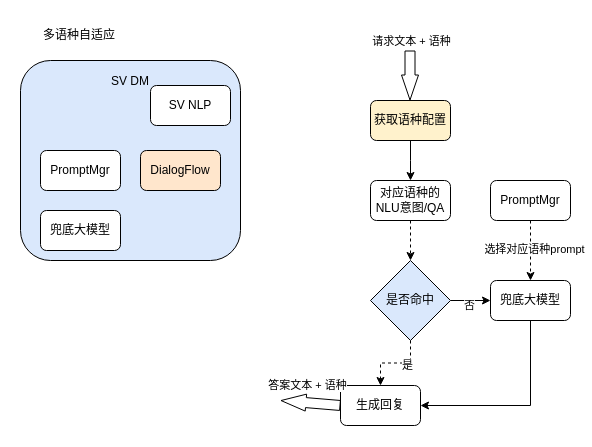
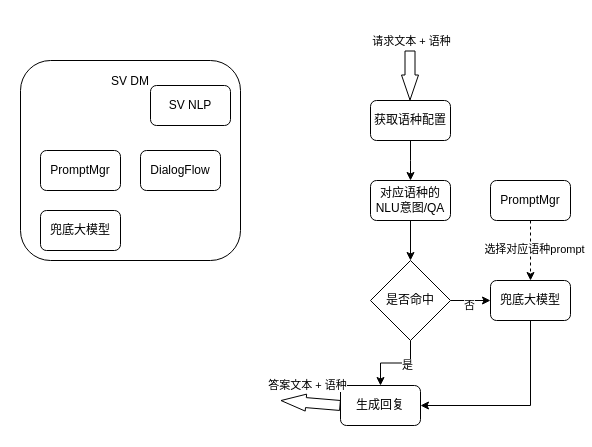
node "多语种自适应": removed
node "获取语种配置": fillcolor #fff2cc -> #ffffff
node "SV DM": fillcolor #dae8fc -> #ffffff
node "DialogFlow": fillcolor #ffe6cc -> #ffffff
edge "对应语种的NLU意图/QA" -> "是否命中": style dashed -> solid
node "是否命中": fillcolor #dae8fc -> #ffffff
edge "是否命中" -> "生成回复": style dashed -> solid
